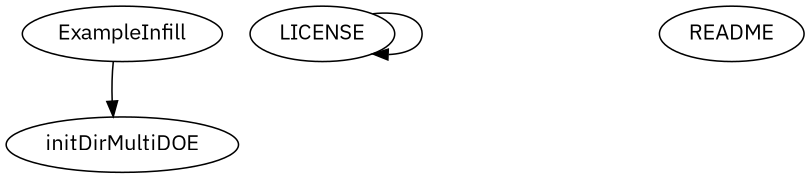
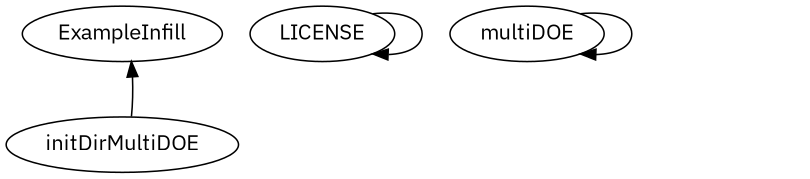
node "multiDOE": added
node "README": removed
edge "ExampleInfill" -> "initDirMultiDOE": reversed
